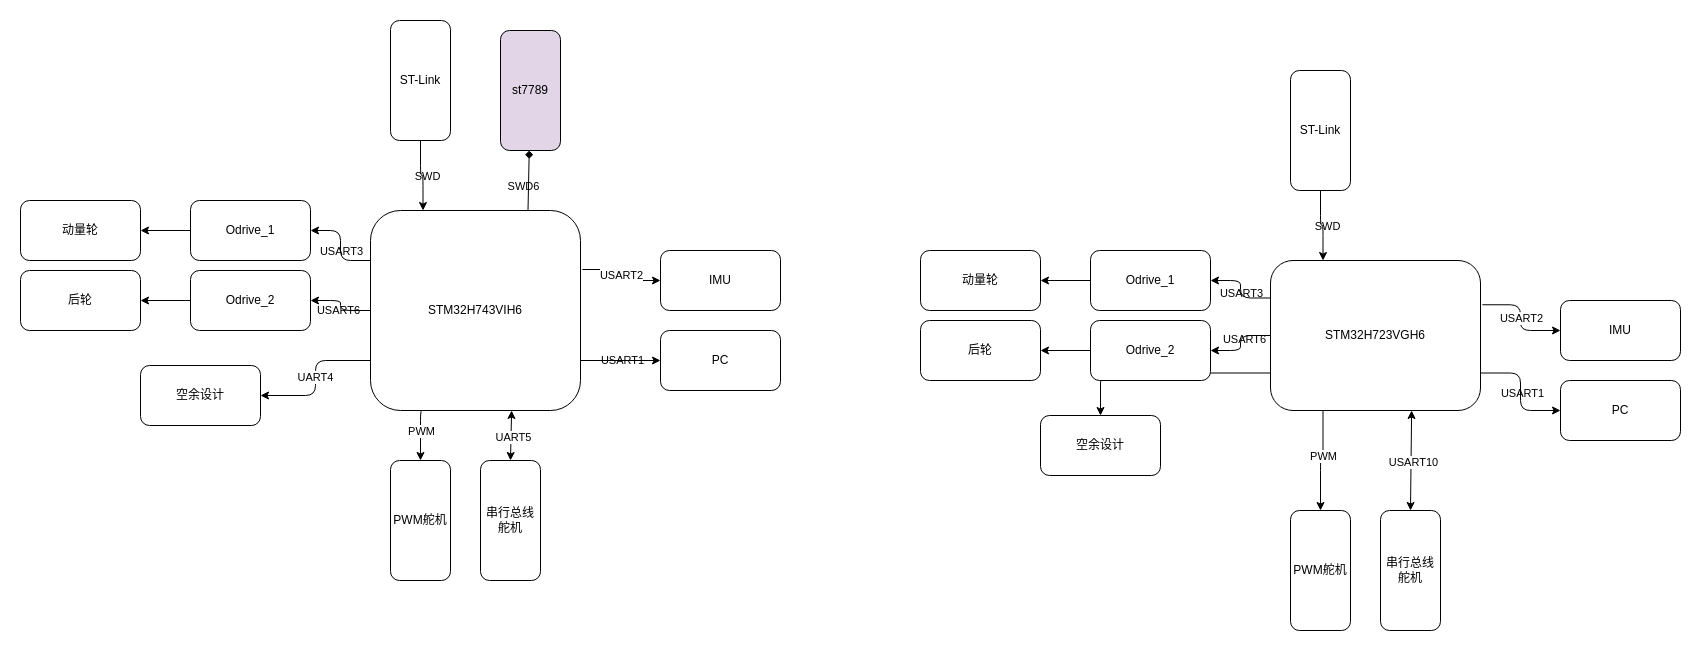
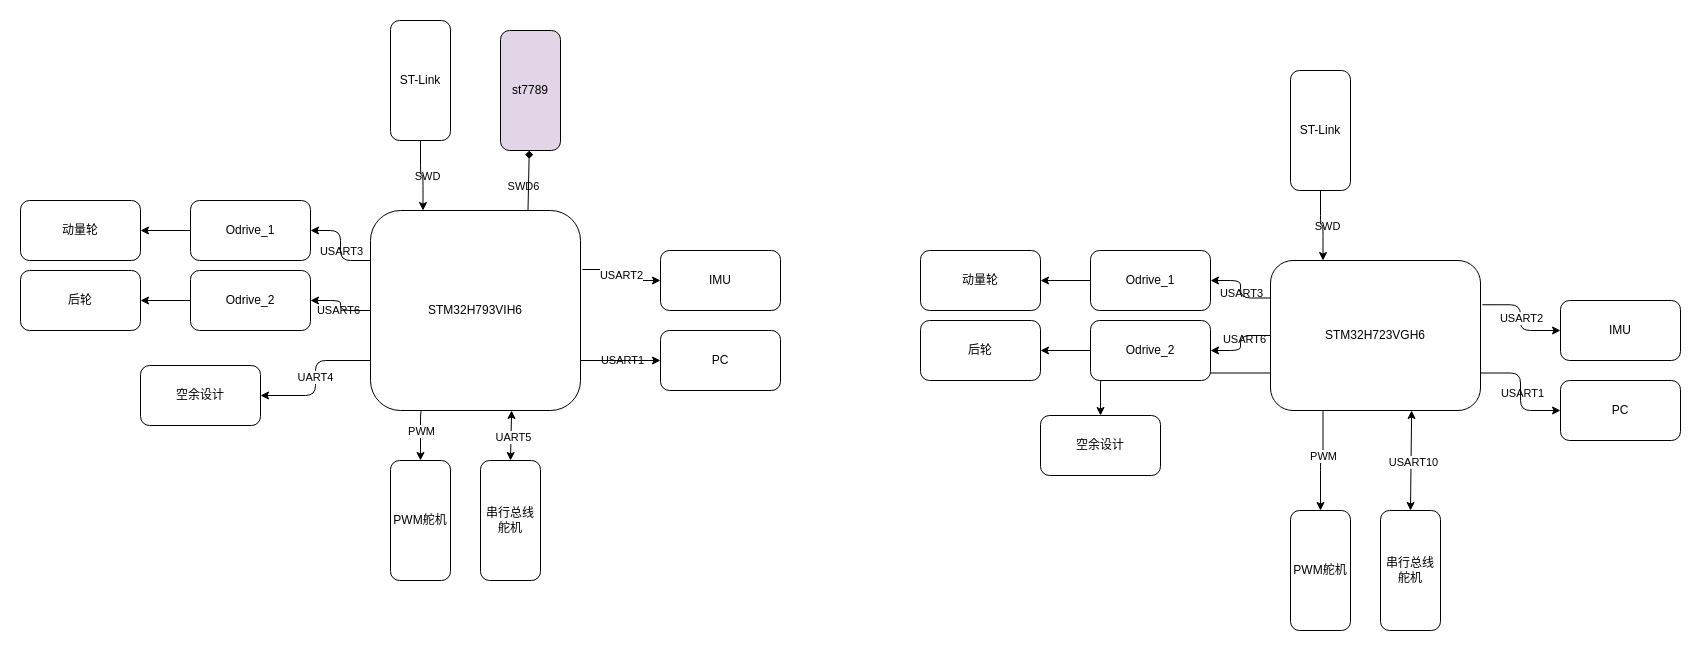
node "STM32H743VIH6": label "STM32H743VIH6" -> "STM32H793VIH6"
